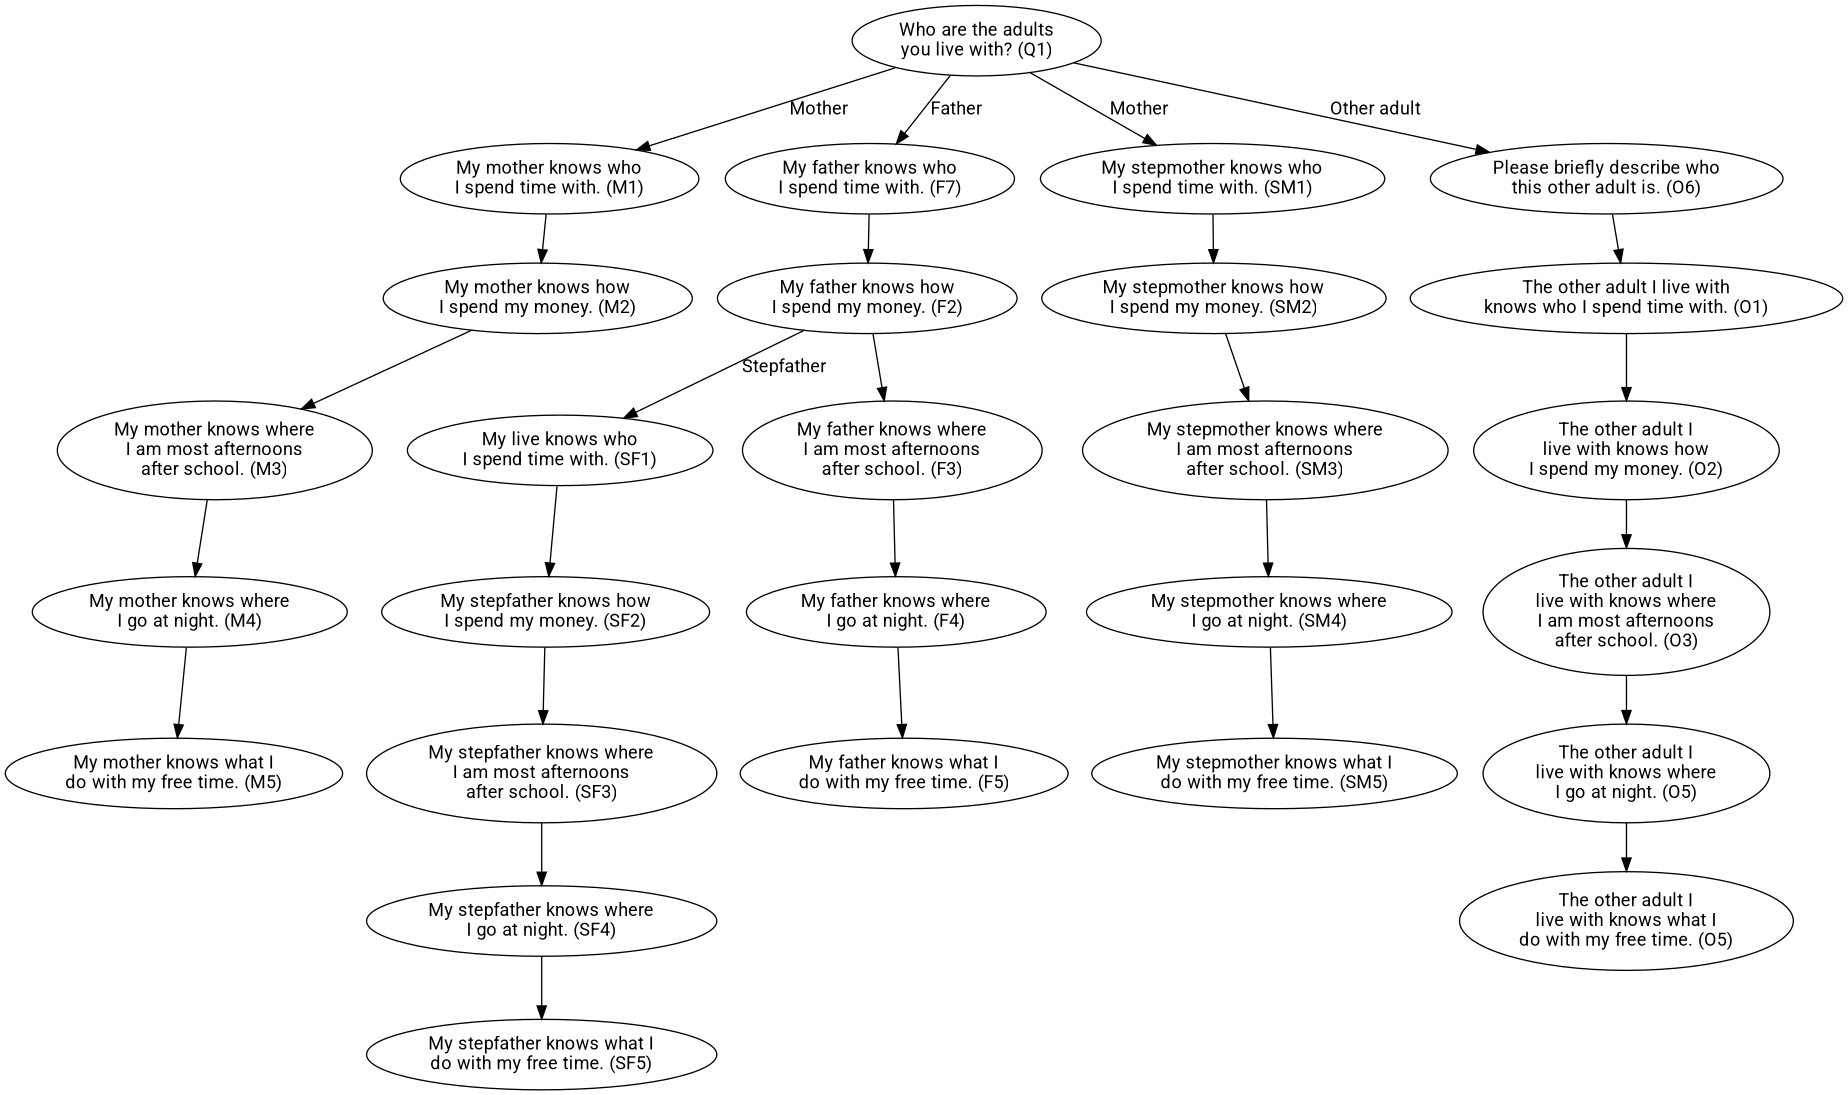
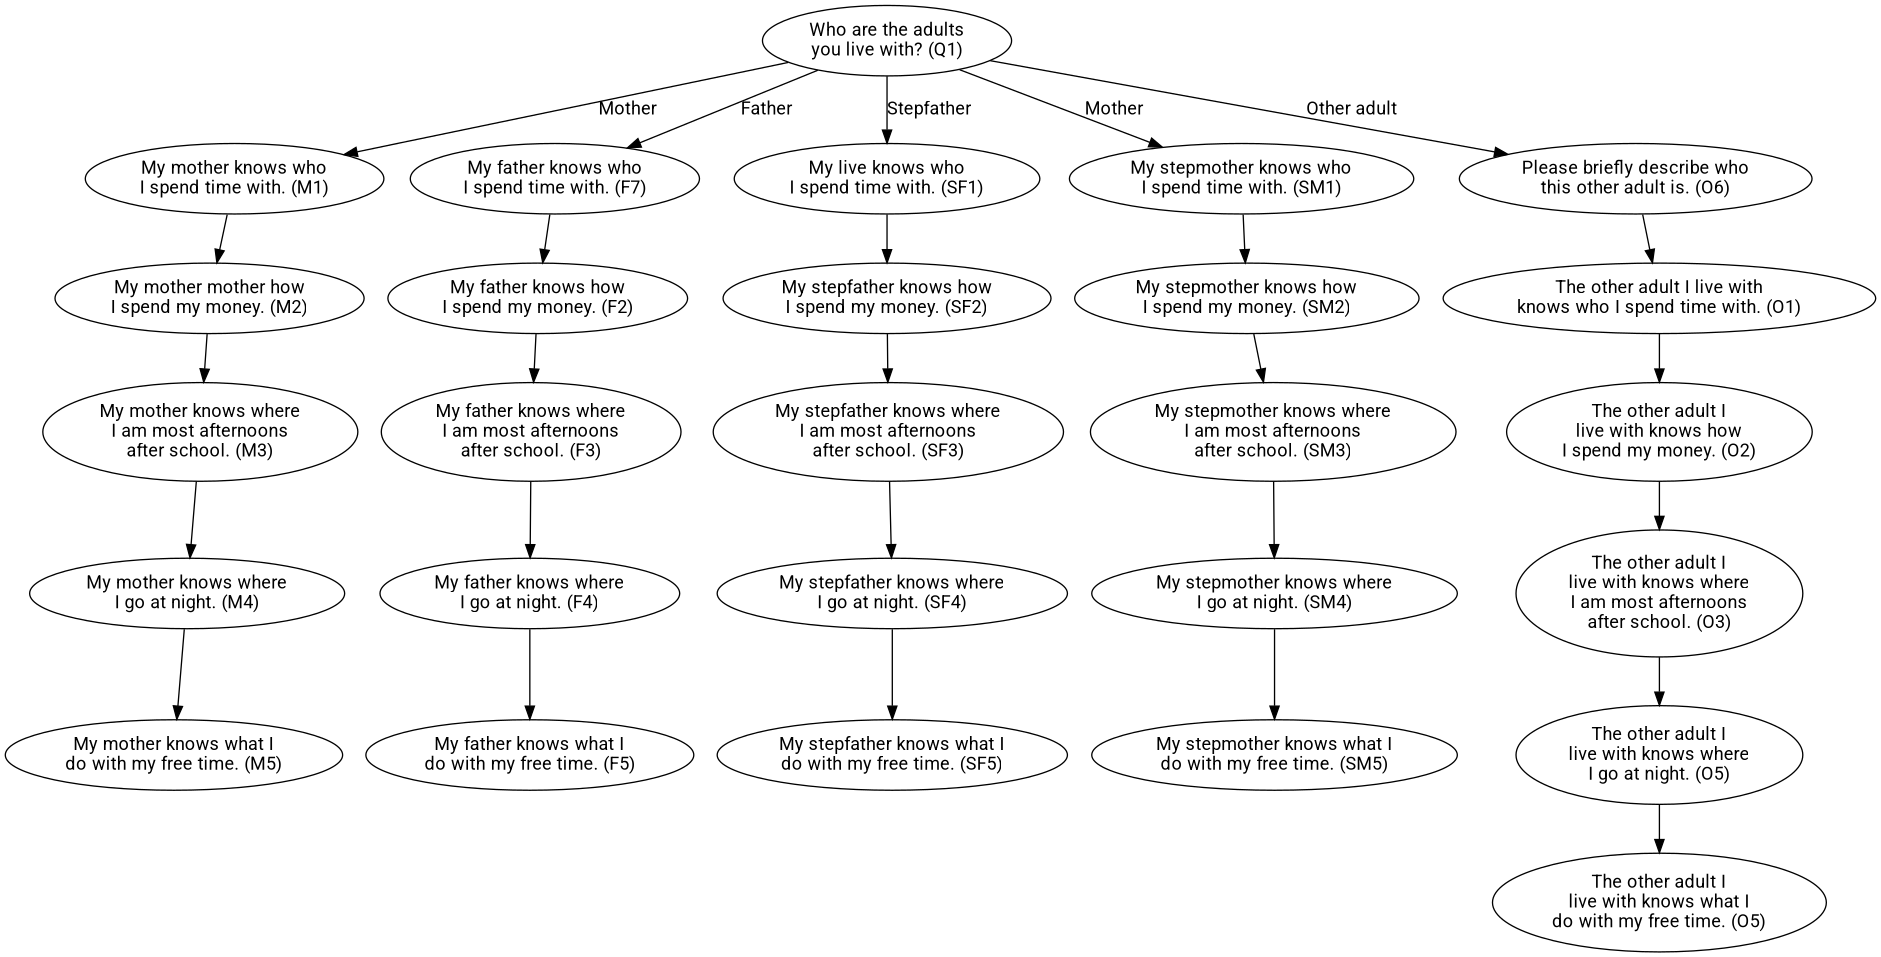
node "My mother knows how I spend my money. (M2)": label "My mother knows how I spend my money. (M2)" -> "My mother mother how I spend my money. (M2)"
edge "My father knows how I spend my money. (F2)" -> "My live knows who I spend time with. (SF1)": now "Who are the adults you live with? (Q1)" -> "My live knows who I spend time with. (SF1)"
